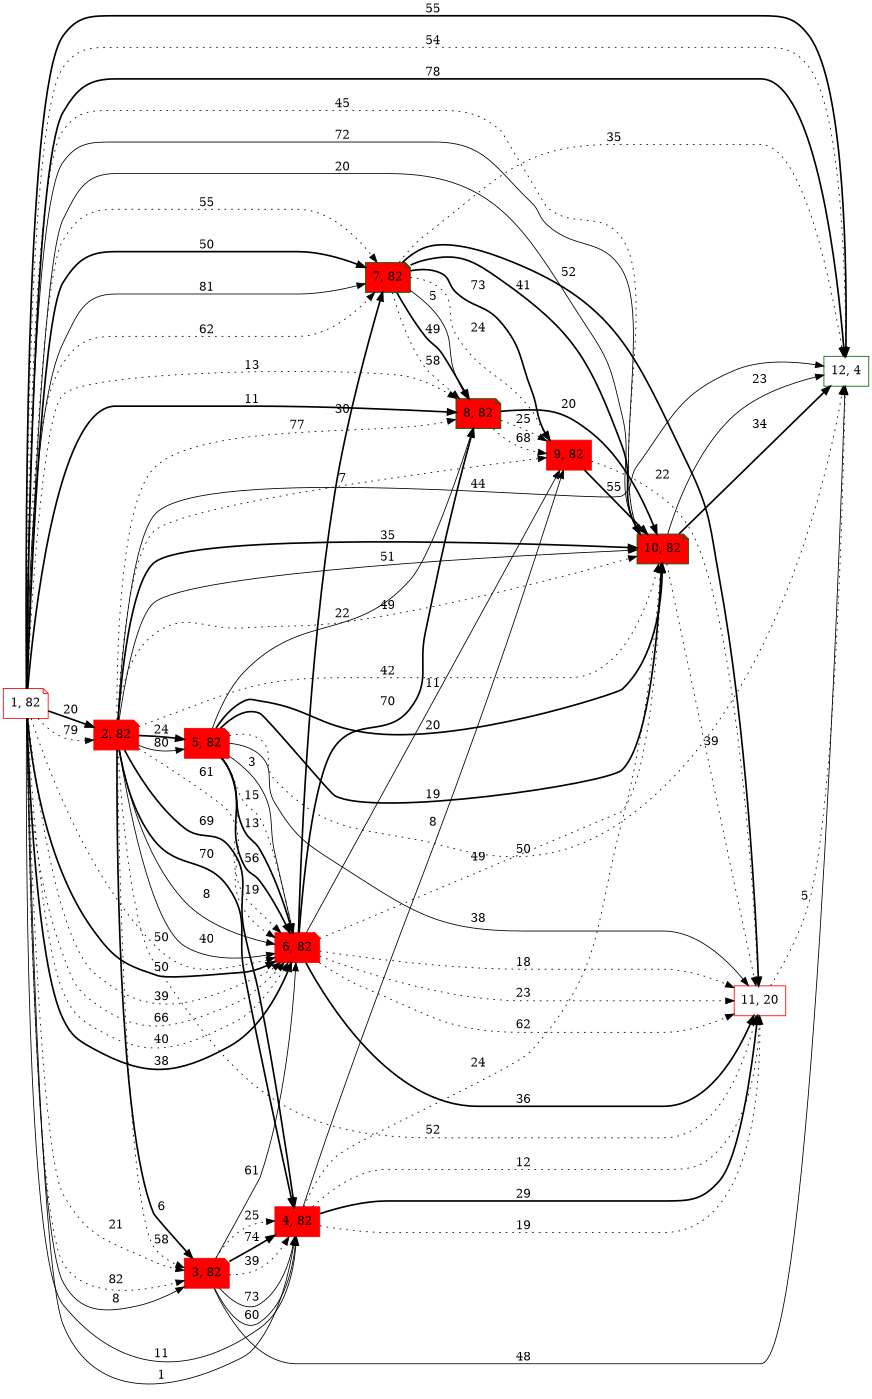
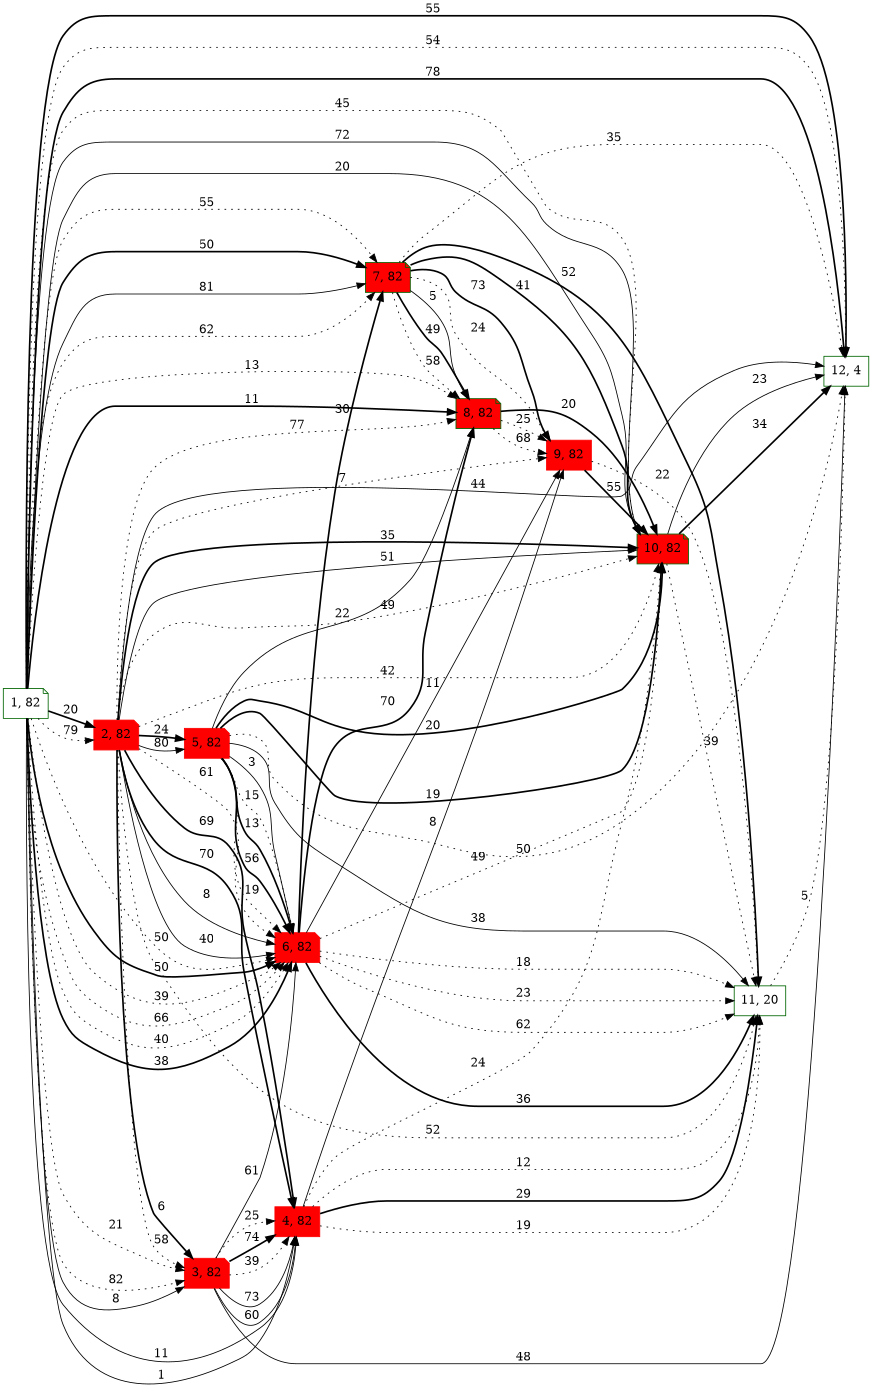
node "1, 82": color red -> darkgreen
node "11, 20": color red -> darkgreen
